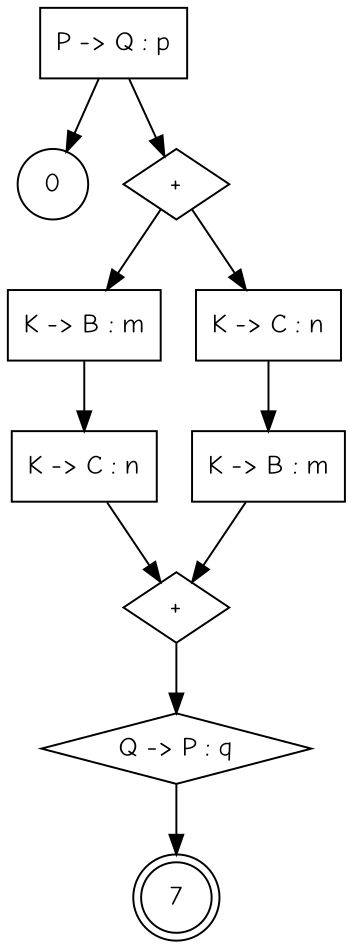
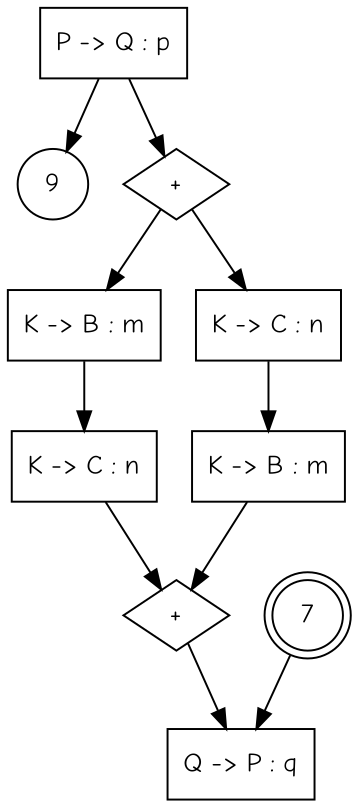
node "0": label "0" -> "9"
node "Q -> P : q": shape diamond -> box
edge "Q -> P : q" -> "7": reversed
